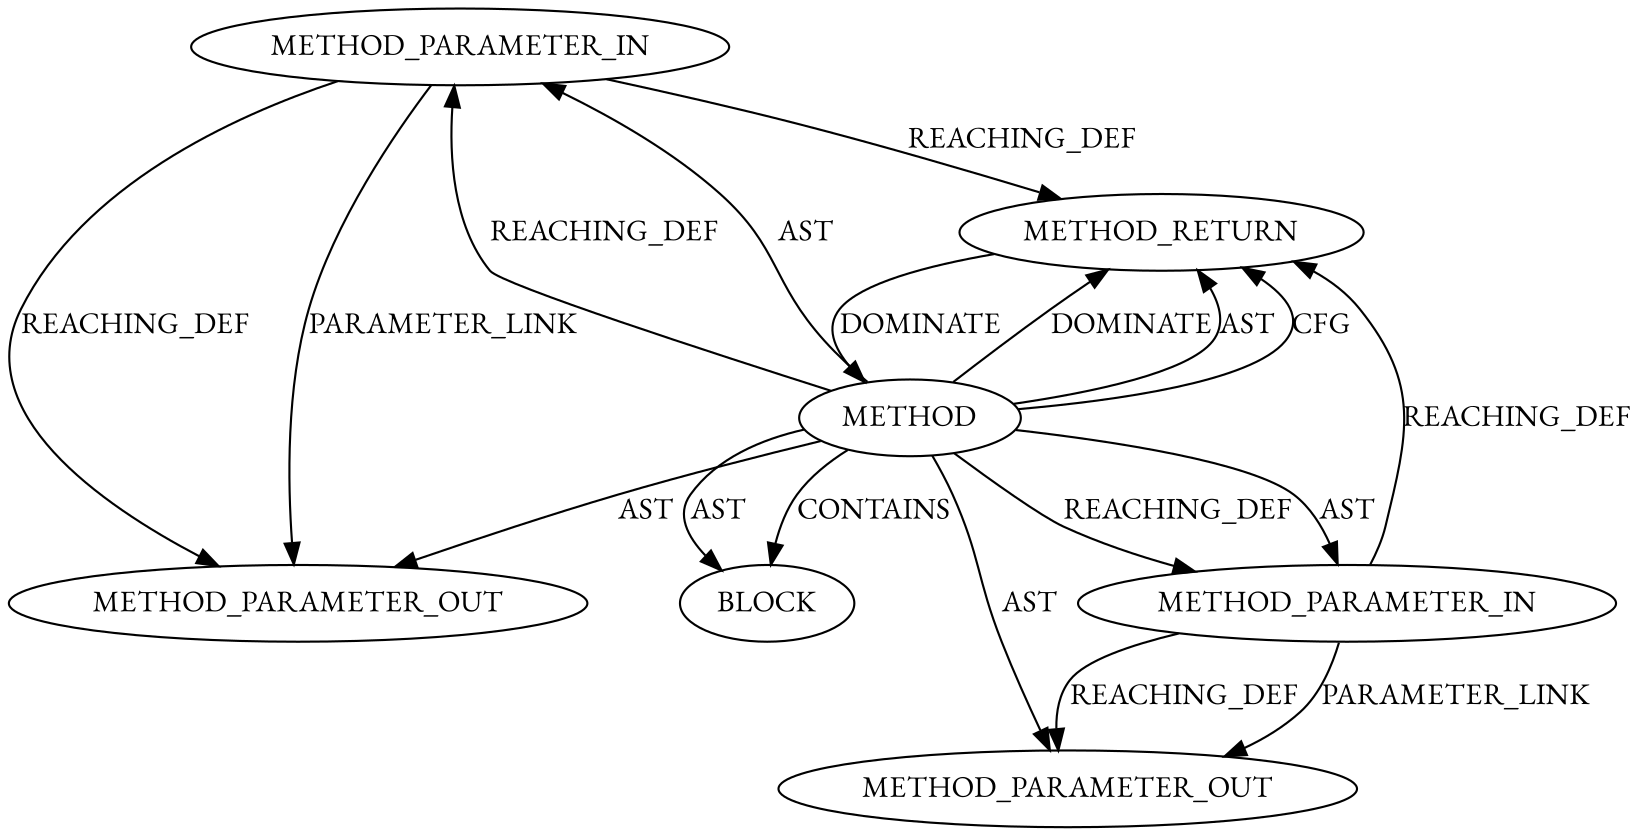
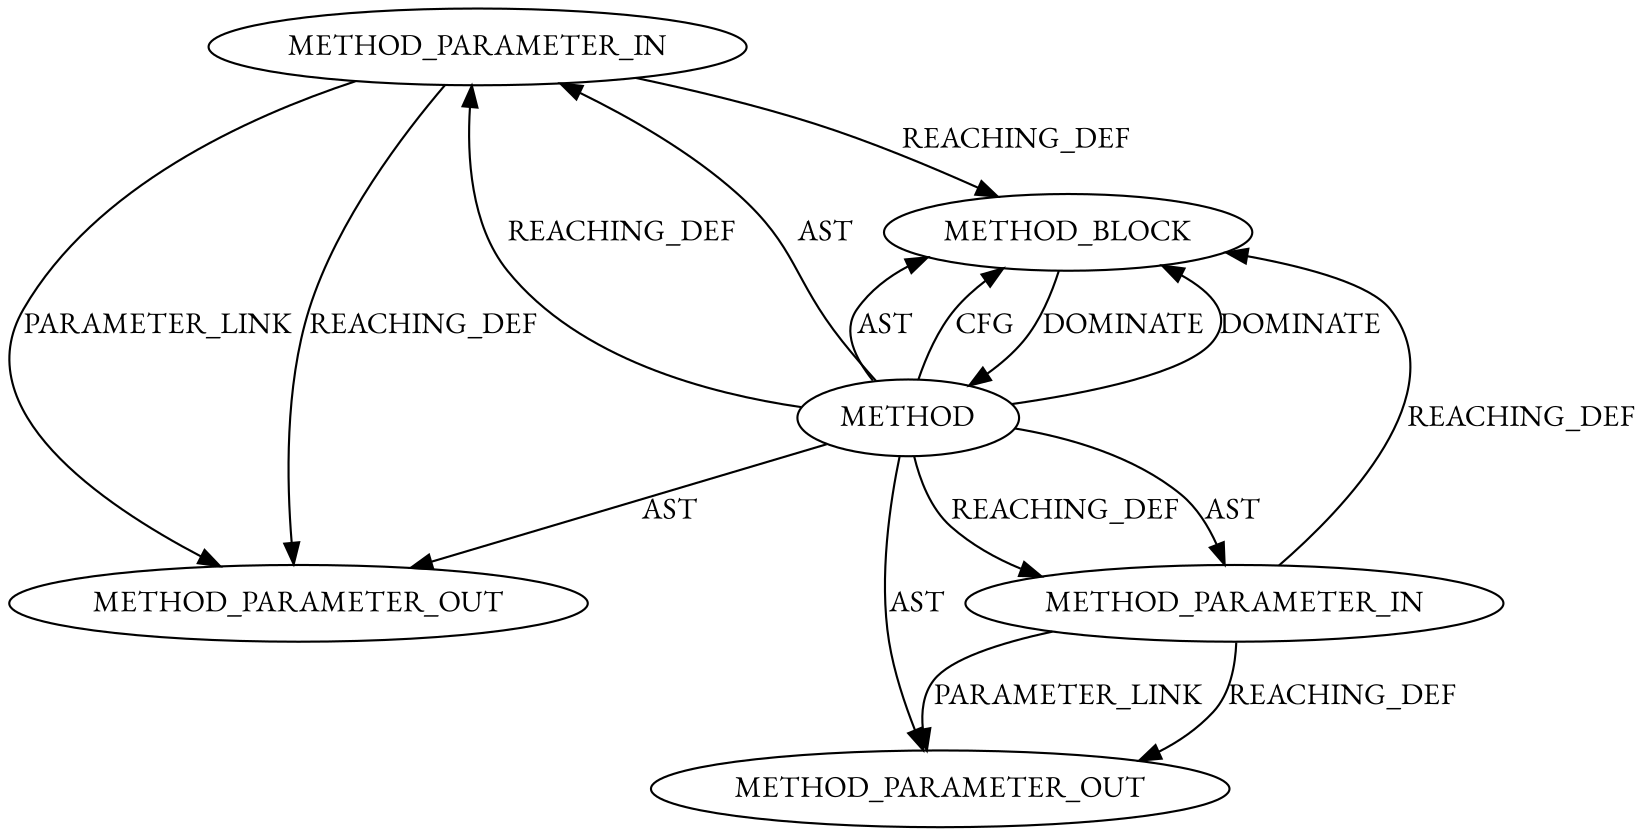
node "METHOD_RETURN": label "METHOD_RETURN" -> "METHOD_BLOCK"
node "BLOCK": removed
